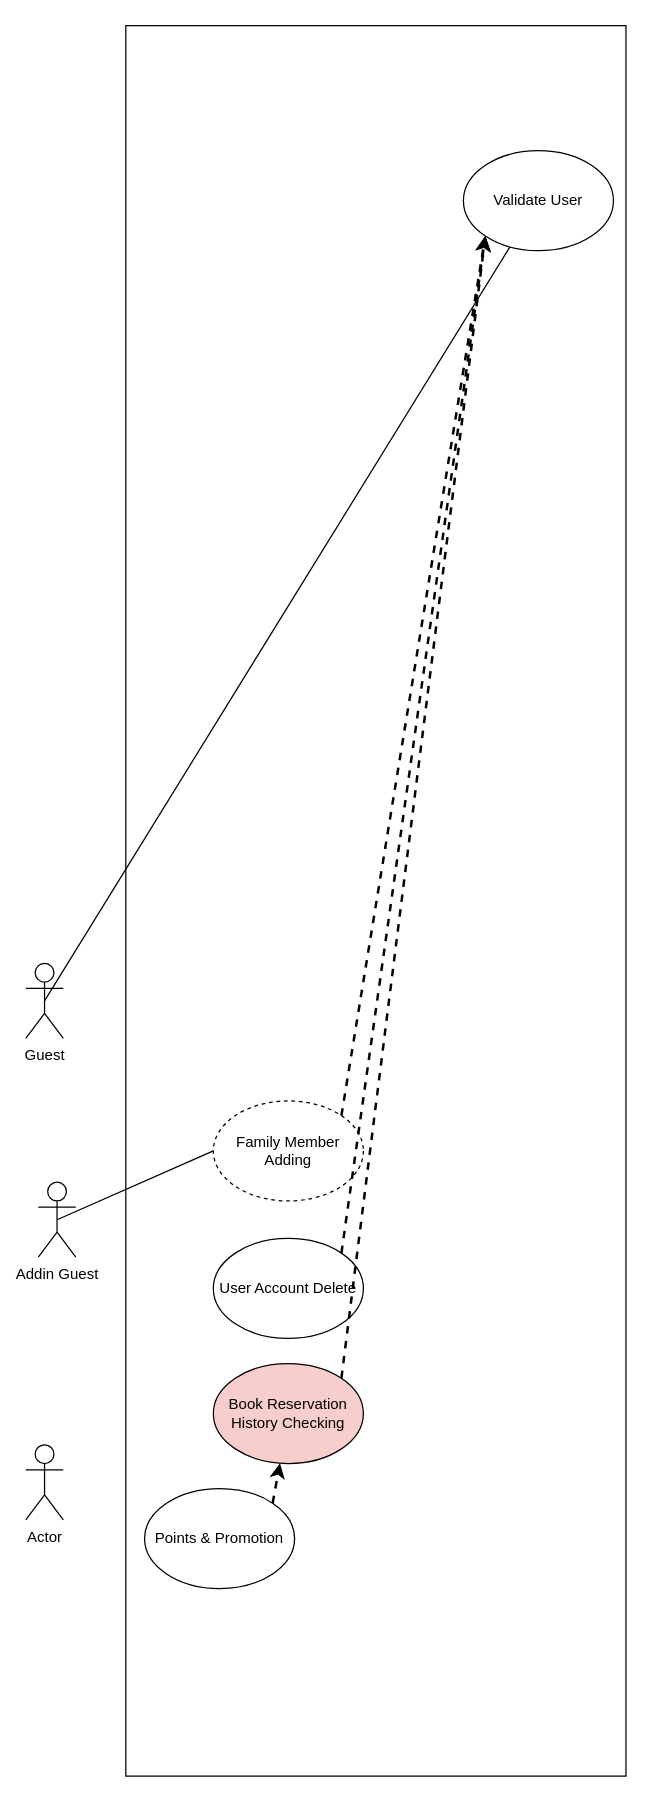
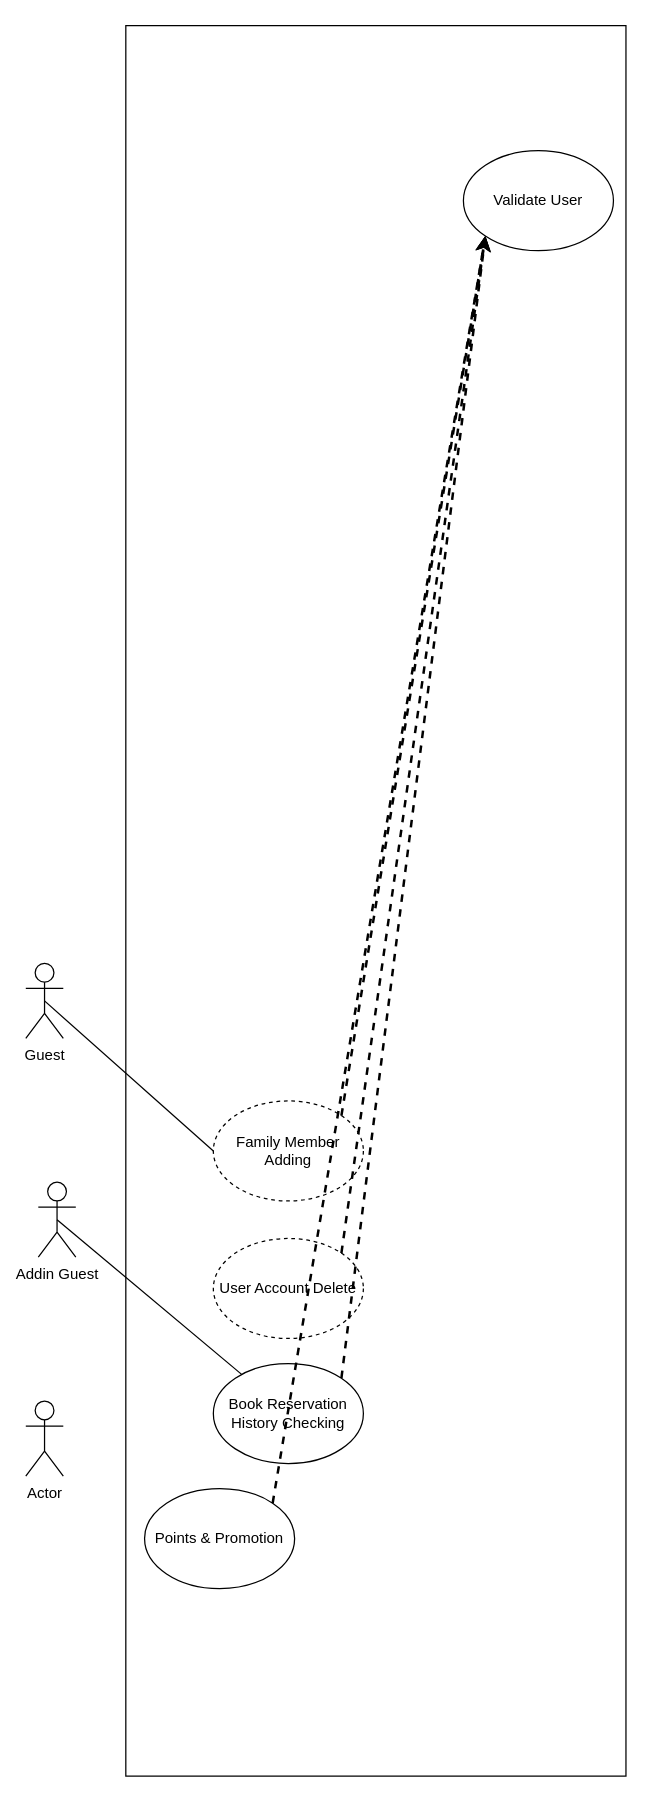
edge "Family Member Adding" -> "Validate User": arrowhead classic -> open
edge "Validate User" -- "Guest": now "Family Member Adding" -- "Guest"
edge "Family Member Adding" -- "Addin Guest": now "Book Reservation History Checking" -- "Addin Guest"
node "User Account Delete": style solid -> dashed
node "Book Reservation History Checking": fillcolor #f8cecc -> #ffffff
edge "Points & Promotion" -> "Book Reservation History Checking": now "Points & Promotion" -> "Validate User"
node "Actor": moved (44, 1482) -> (44, 1438)
